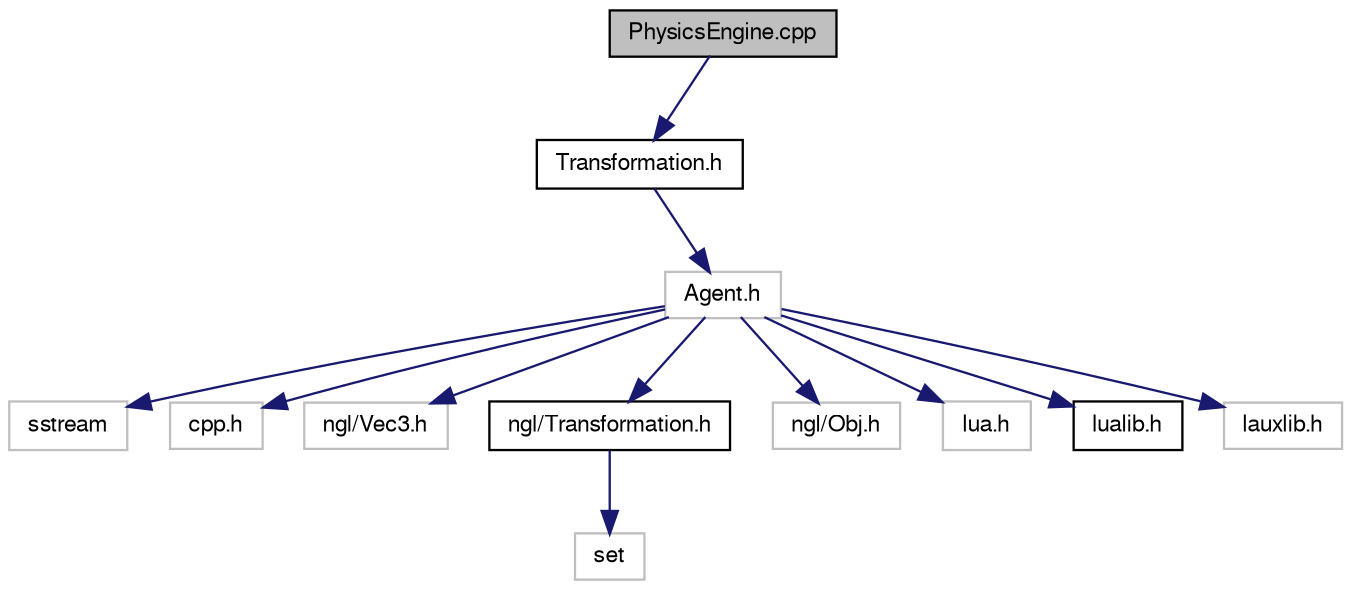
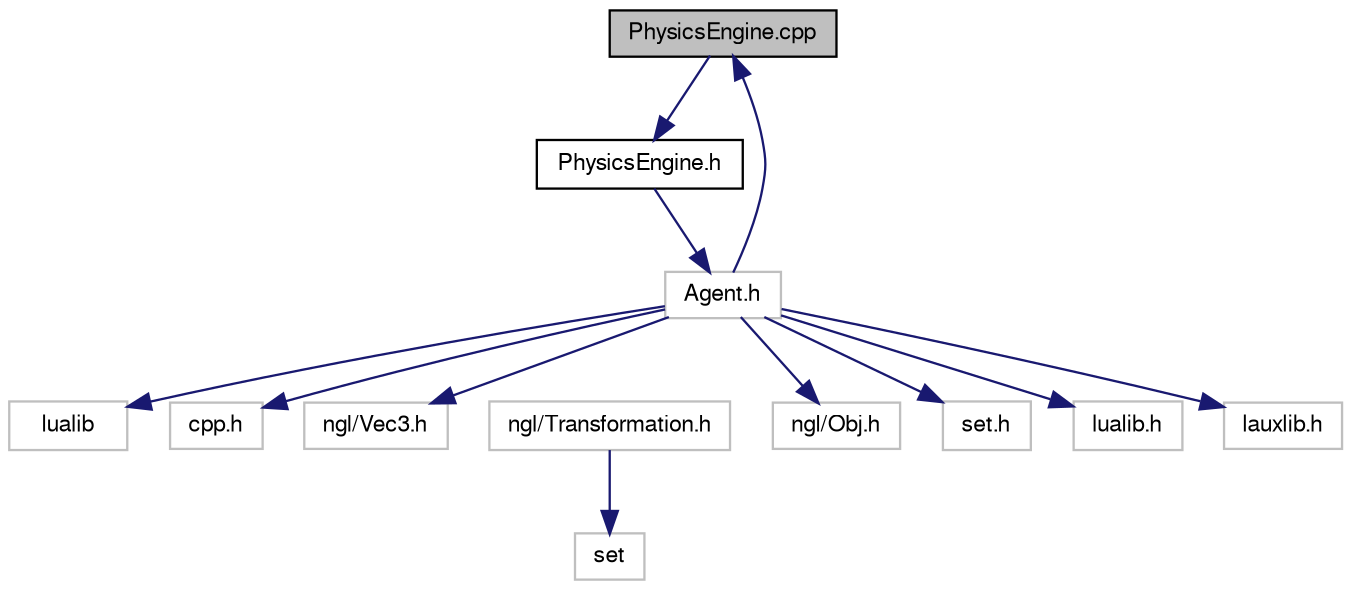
node "Transformation.h": label "Transformation.h" -> "PhysicsEngine.h"
edge "Agent.h" -> "ngl/Transformation.h": now "Agent.h" -> "PhysicsEngine.cpp"
node "sstream": label "sstream" -> "lualib"
node "ngl/Transformation.h": color black -> grey75
node "lua.h": label "lua.h" -> "set.h"
node "lualib.h": color black -> grey75
